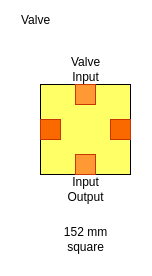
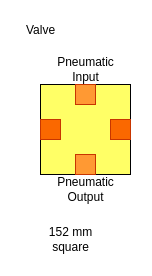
node "Valve": moved (36, 21) -> (41, 31)
node "Valve Input": label "Valve Input" -> "Pneumatic Input"
node "Input Output": label "Input Output" -> "Pneumatic Output"
node "152 mm square": moved (86, 240) -> (71, 240)
